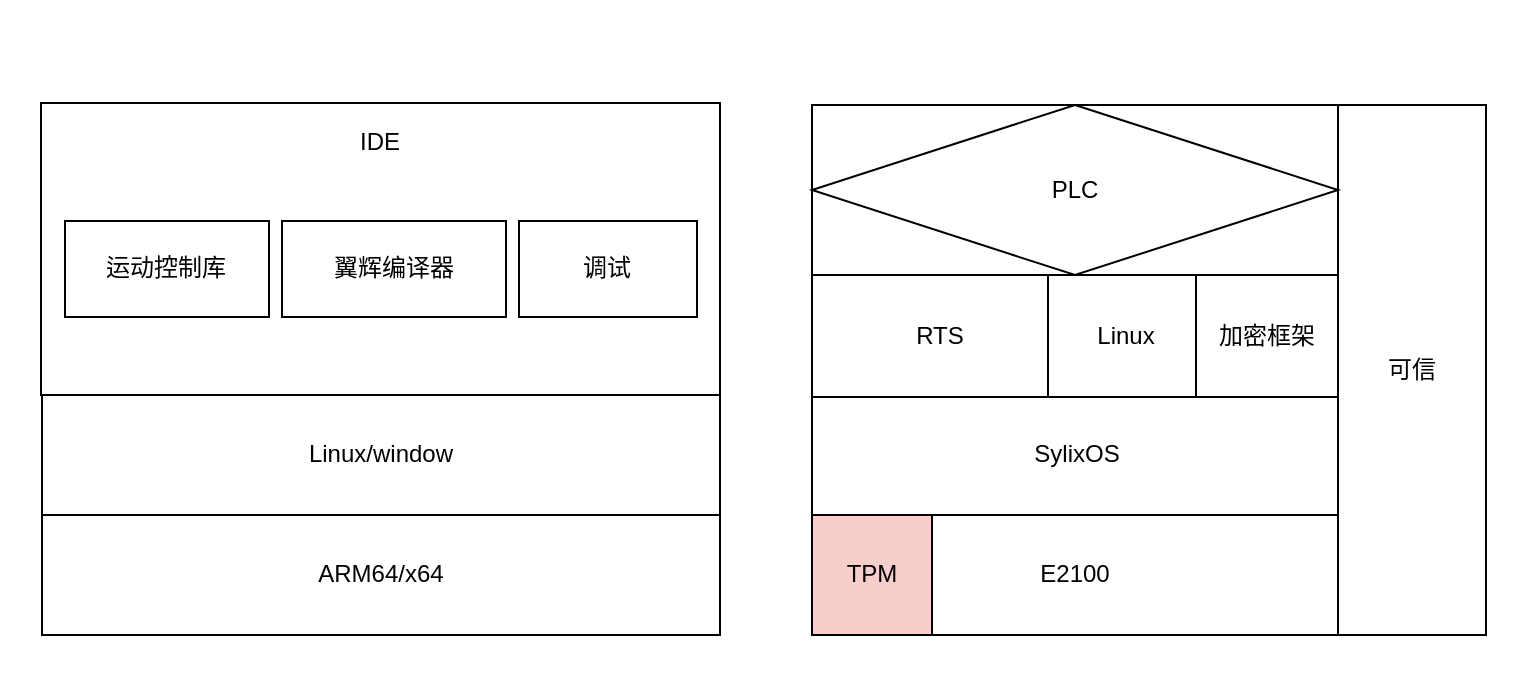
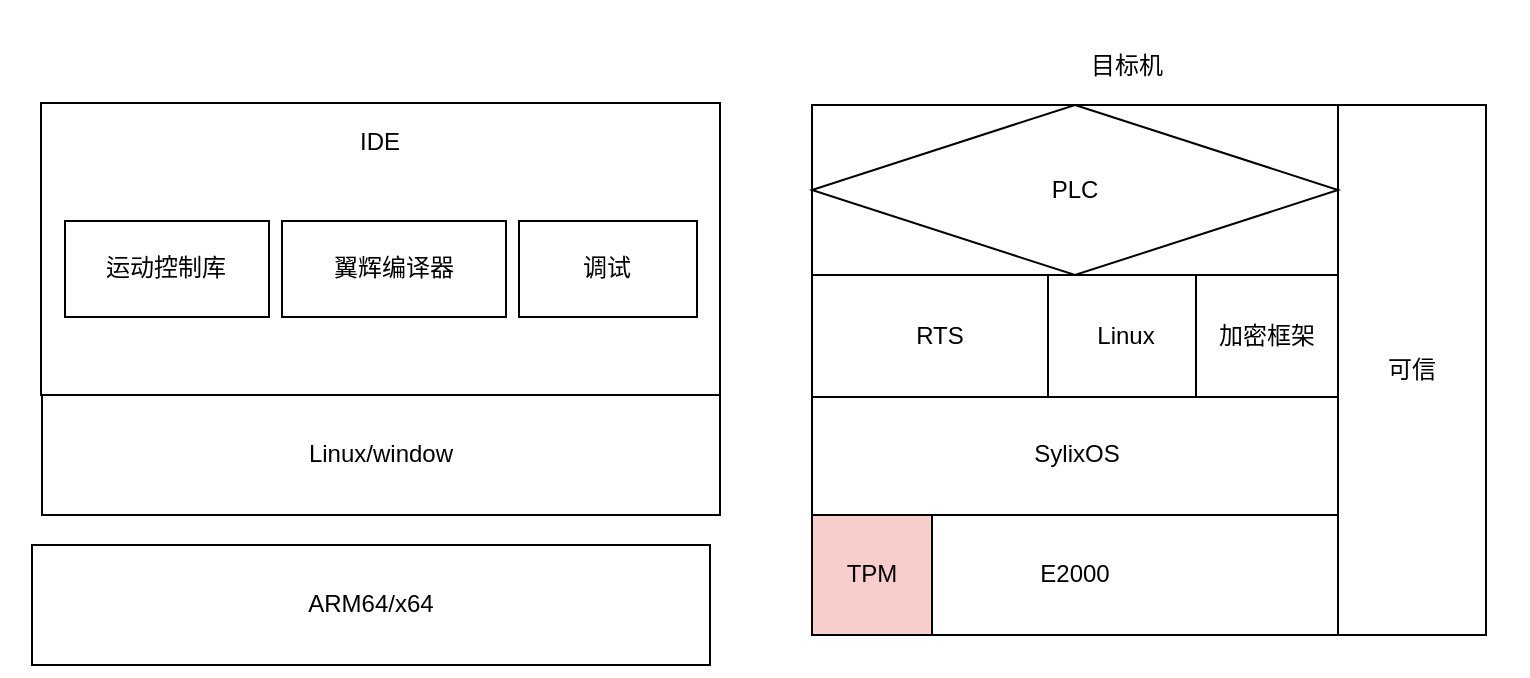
node "目标机": added
node "ARM64/x64": moved (381, 575) -> (371, 605)
node "E2100": label "E2100" -> "E2000"
